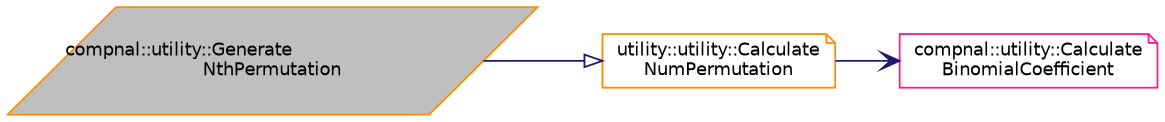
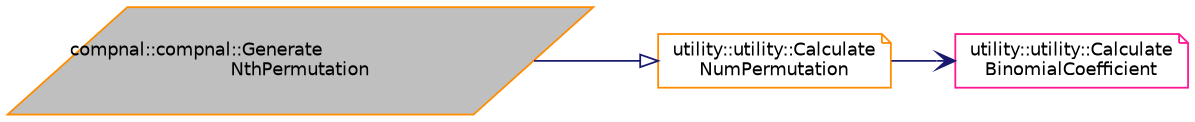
node "compnal::utility::Generate NthPermutation": label "compnal::utility::Generate NthPermutation" -> "compnal::compnal::Generate NthPermutation"
node "compnal::utility::Calculate BinomialCoefficient": label "compnal::utility::Calculate BinomialCoefficient" -> "utility::utility::Calculate BinomialCoefficient"
